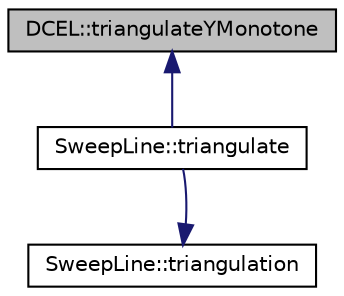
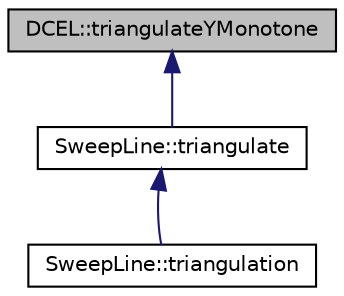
edge "SweepLine::triangulate" -> "SweepLine::triangulation": reversed
